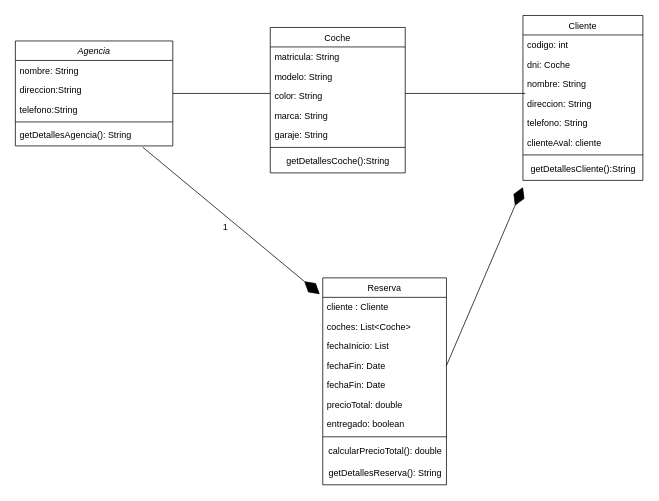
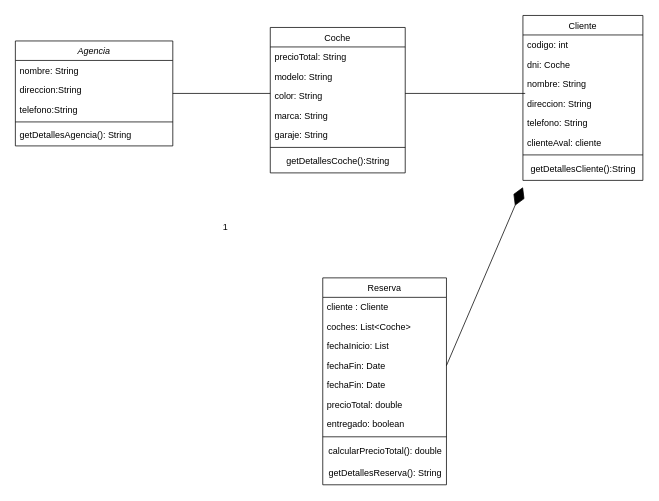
node "matricula: String": label "matricula: String" -> "precioTotal: String"
edge "getDetallesAgencia(): String" -> "Reserva": removed
